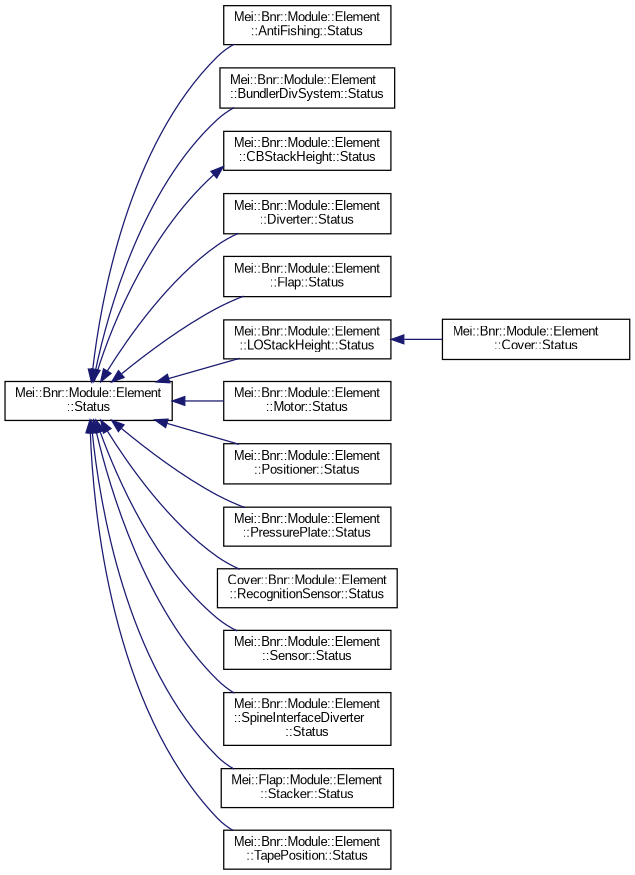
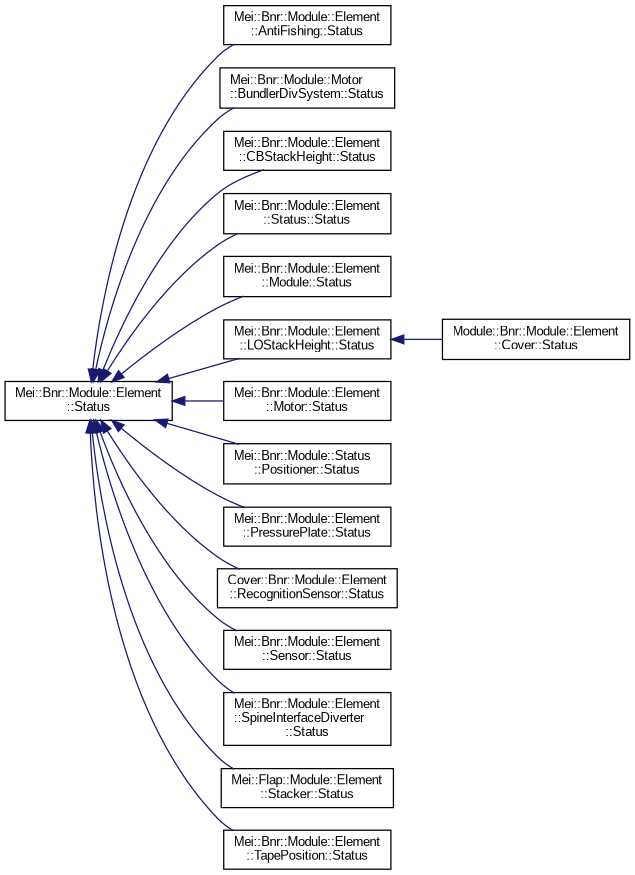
node "Mei::Bnr::Module::Element ::BundlerDivSystem::Status": label "Mei::Bnr::Module::Element ::BundlerDivSystem::Status" -> "Mei::Bnr::Module::Motor ::BundlerDivSystem::Status"
node "Mei::Bnr::Module::Element ::Diverter::Status": label "Mei::Bnr::Module::Element ::Diverter::Status" -> "Mei::Bnr::Module::Element ::Status::Status"
edge "Mei::Bnr::Module::Element ::Status" -> "Mei::Bnr::Module::Element ::CBStackHeight::Status": reversed
node "Mei::Bnr::Module::Element ::Flap::Status": label "Mei::Bnr::Module::Element ::Flap::Status" -> "Mei::Bnr::Module::Element ::Module::Status"
node "Mei::Bnr::Module::Element ::Cover::Status": label "Mei::Bnr::Module::Element ::Cover::Status" -> "Module::Bnr::Module::Element ::Cover::Status"
node "Mei::Bnr::Module::Element ::Positioner::Status": label "Mei::Bnr::Module::Element ::Positioner::Status" -> "Mei::Bnr::Module::Status ::Positioner::Status"
